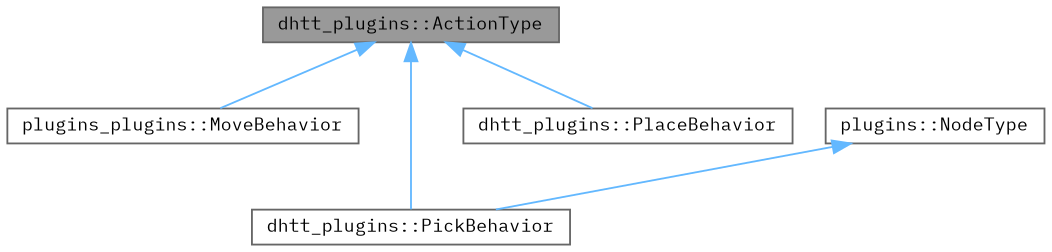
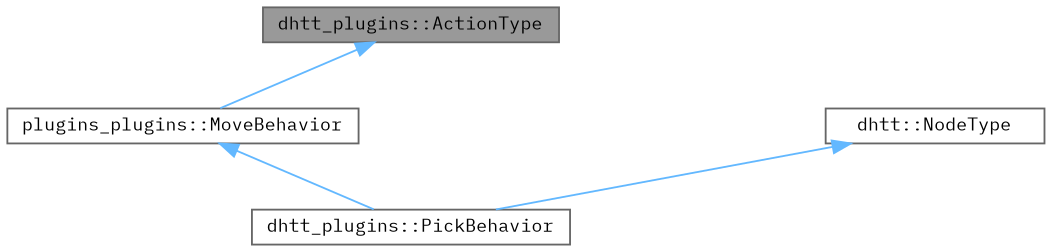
node "dhtt_plugins::PlaceBehavior": removed
node "plugins::NodeType": label "plugins::NodeType" -> "dhtt::NodeType"
edge "dhtt_plugins::PickBehavior" -> "dhtt_plugins::ActionType": now "dhtt_plugins::PickBehavior" -> "plugins_plugins::MoveBehavior"
